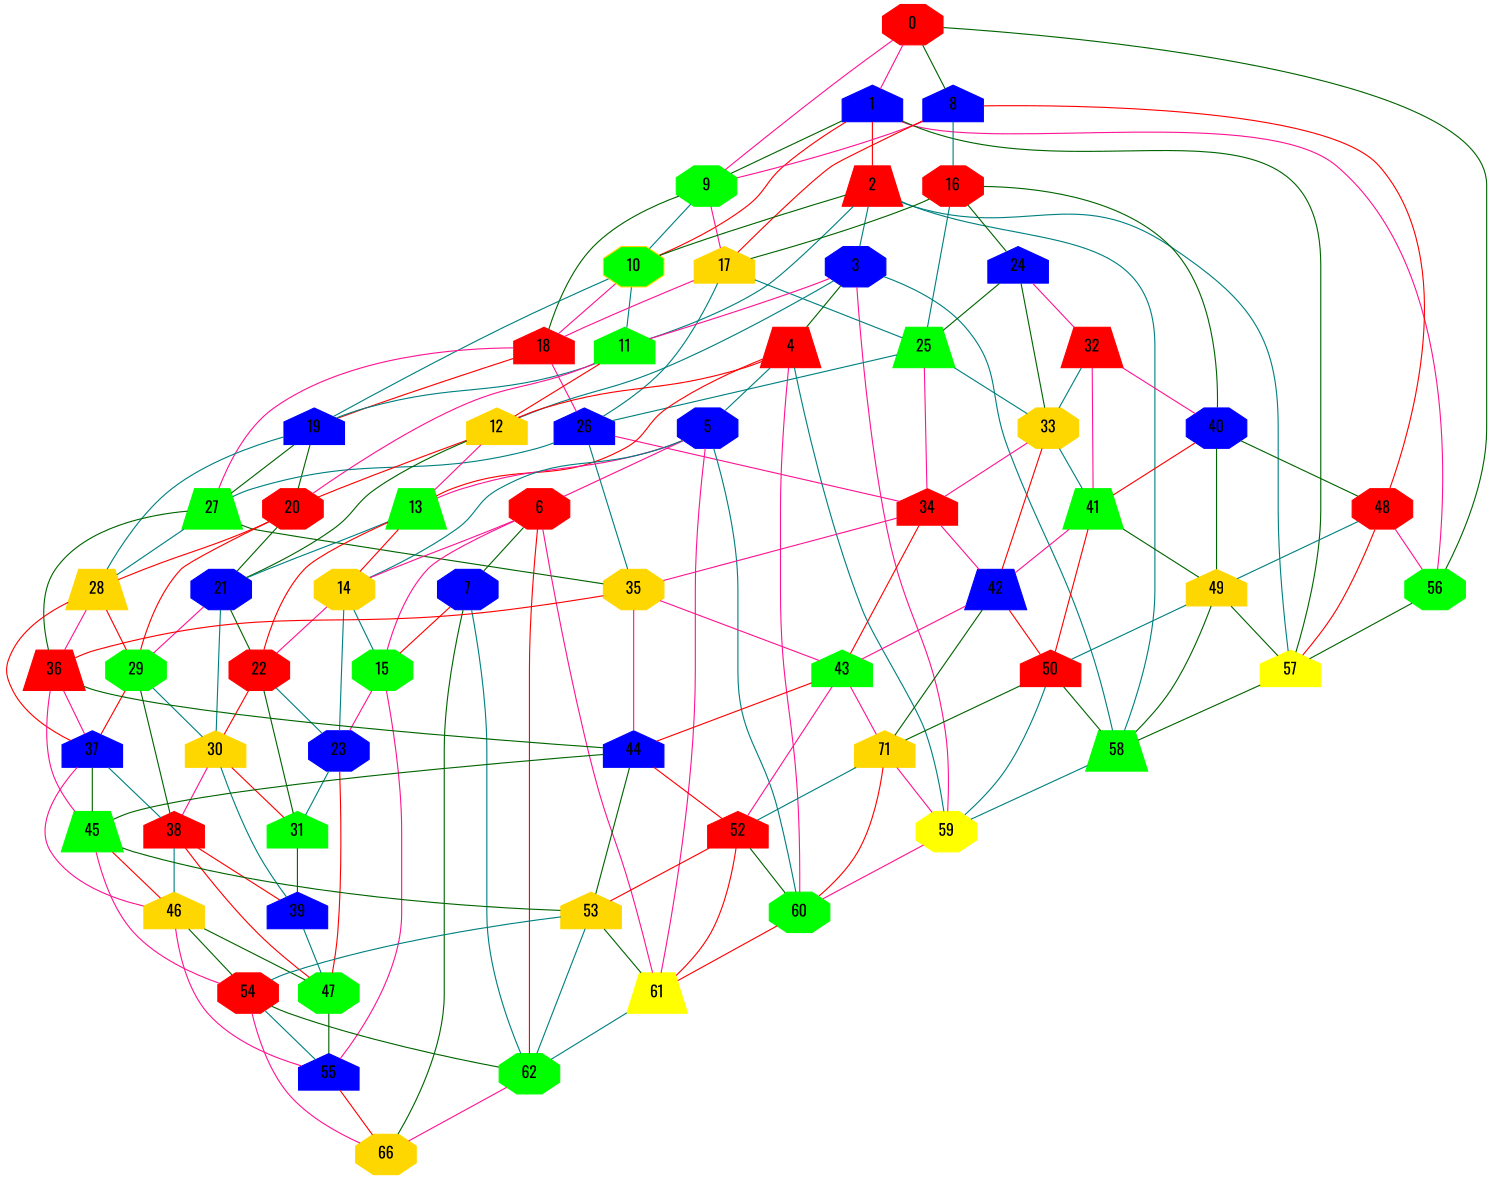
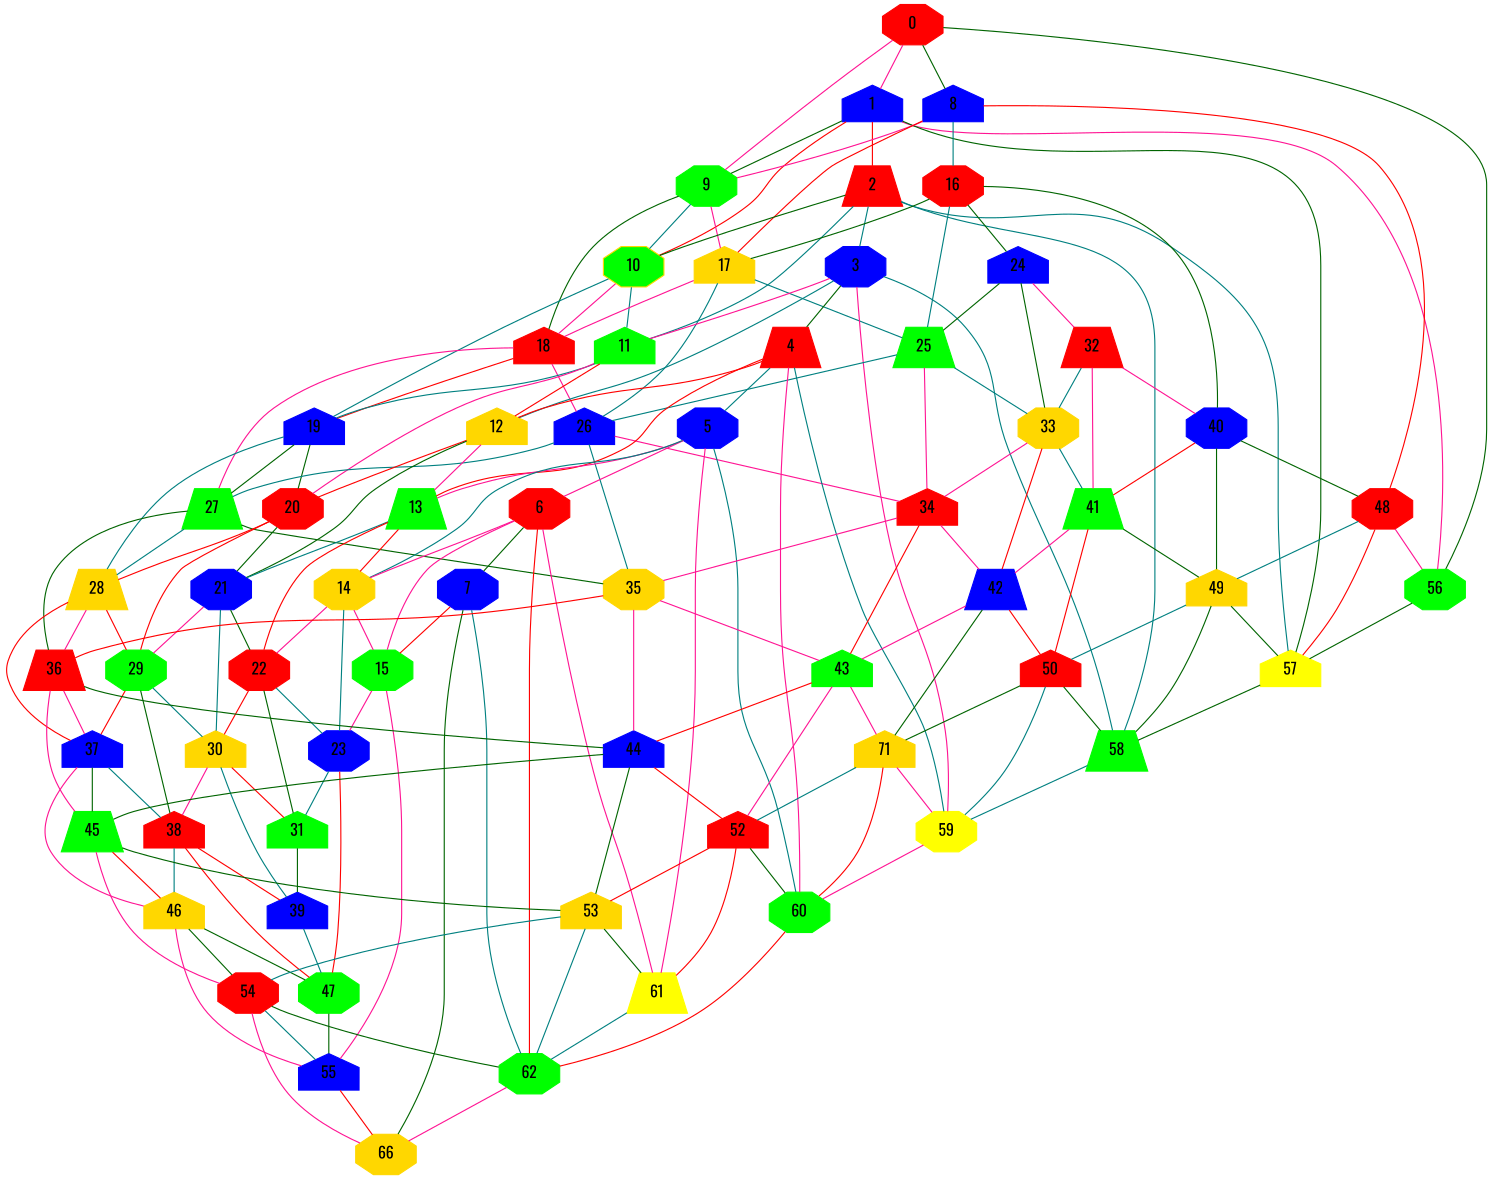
edge "14" -- "15": color teal -> deeppink
edge "60" -- "61": now "60" -- "62"
